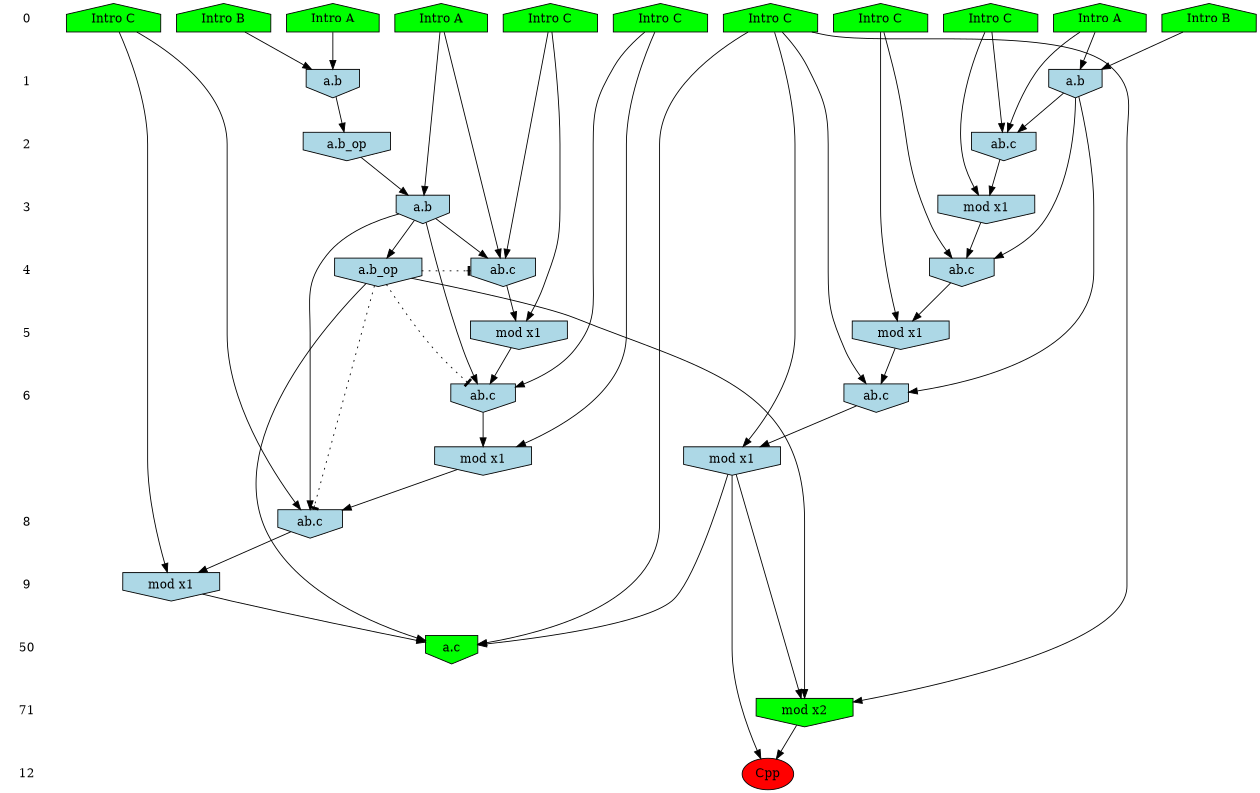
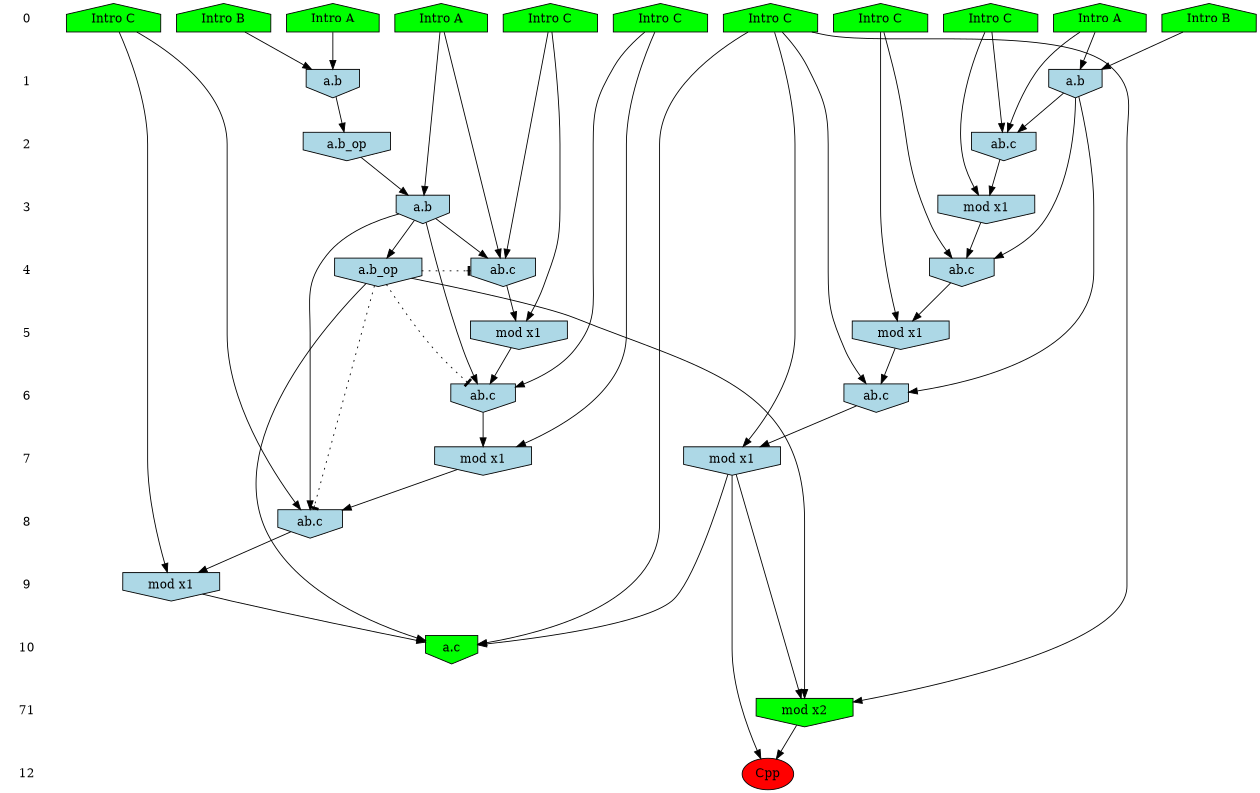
node "7": added
node "50": label "50" -> "10"
